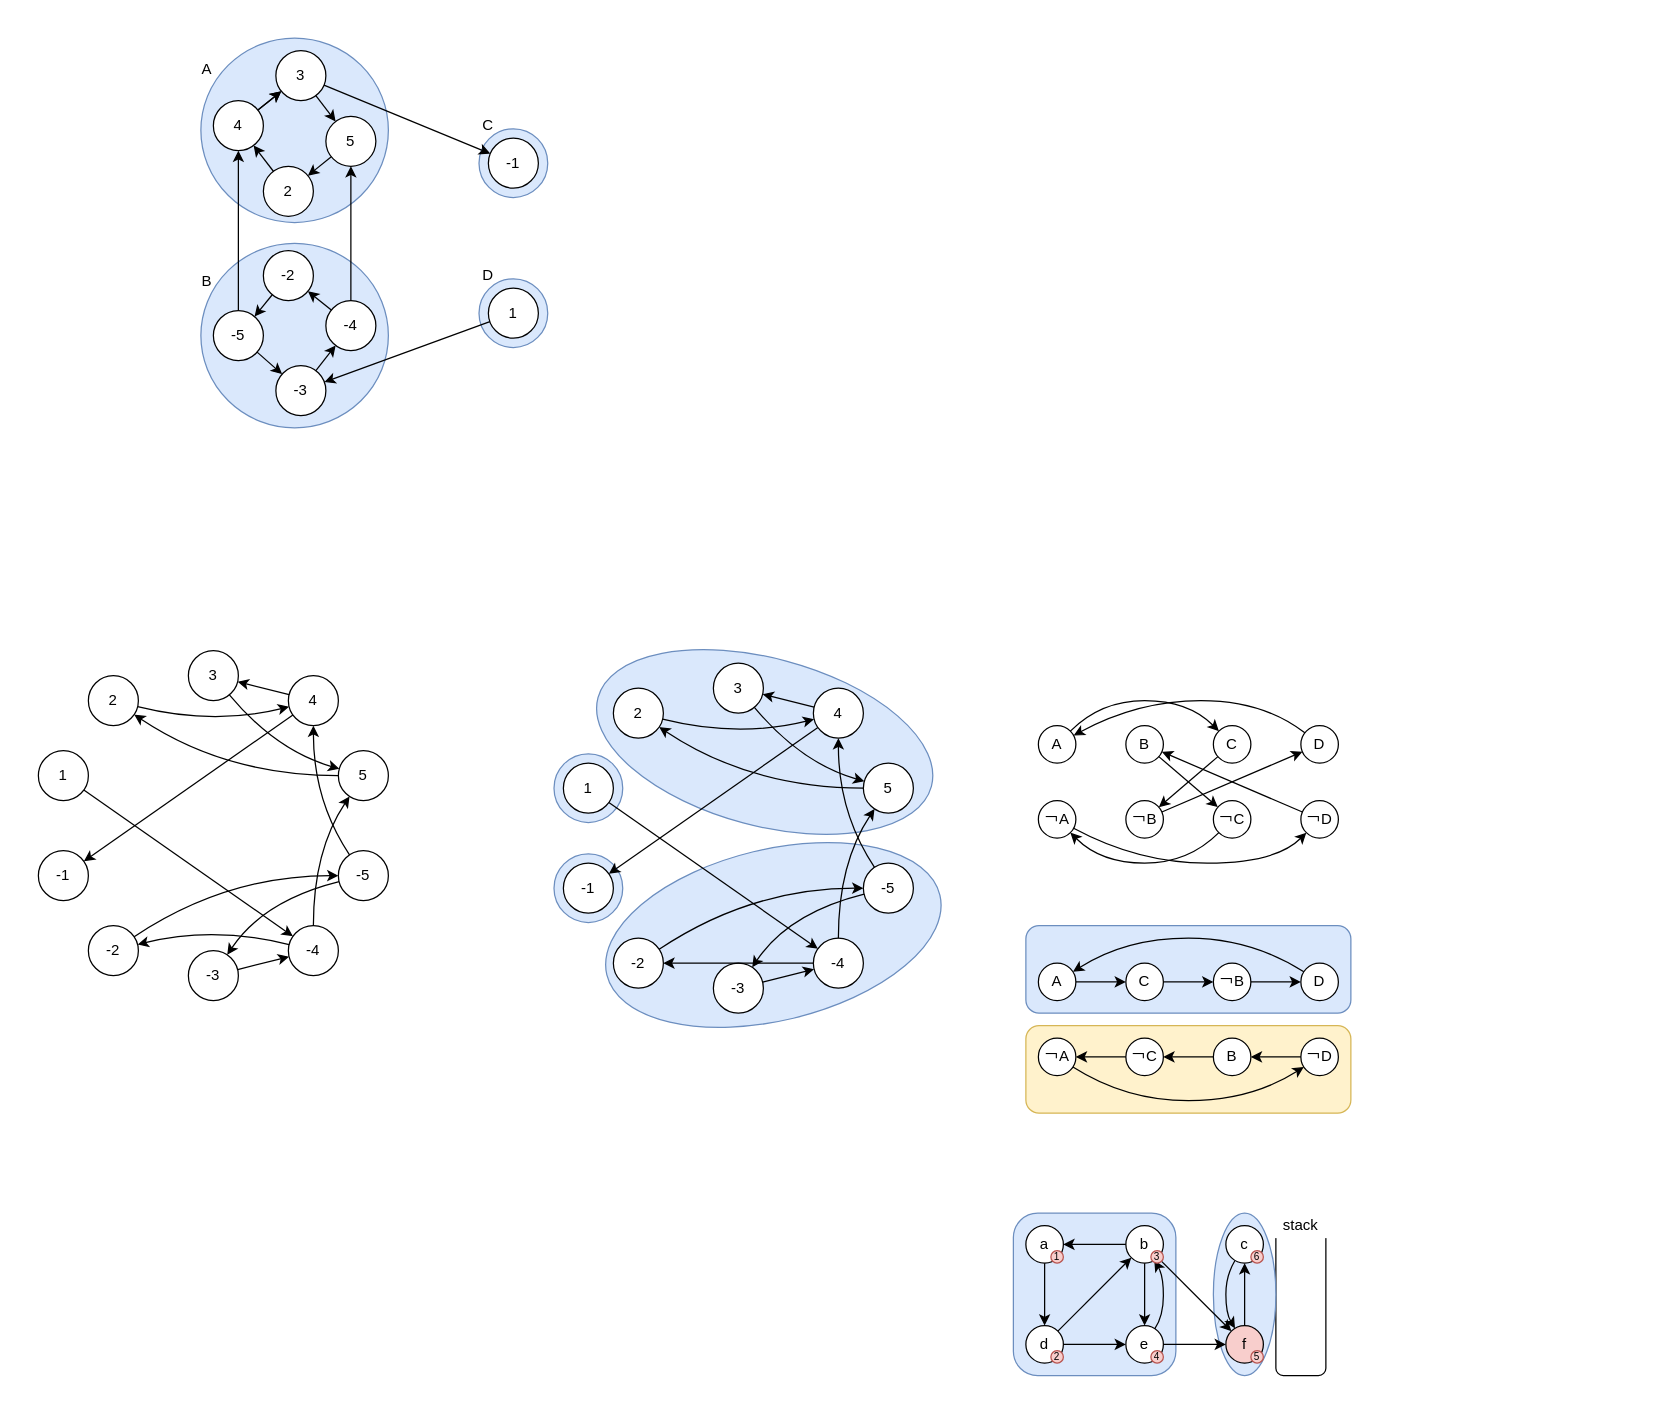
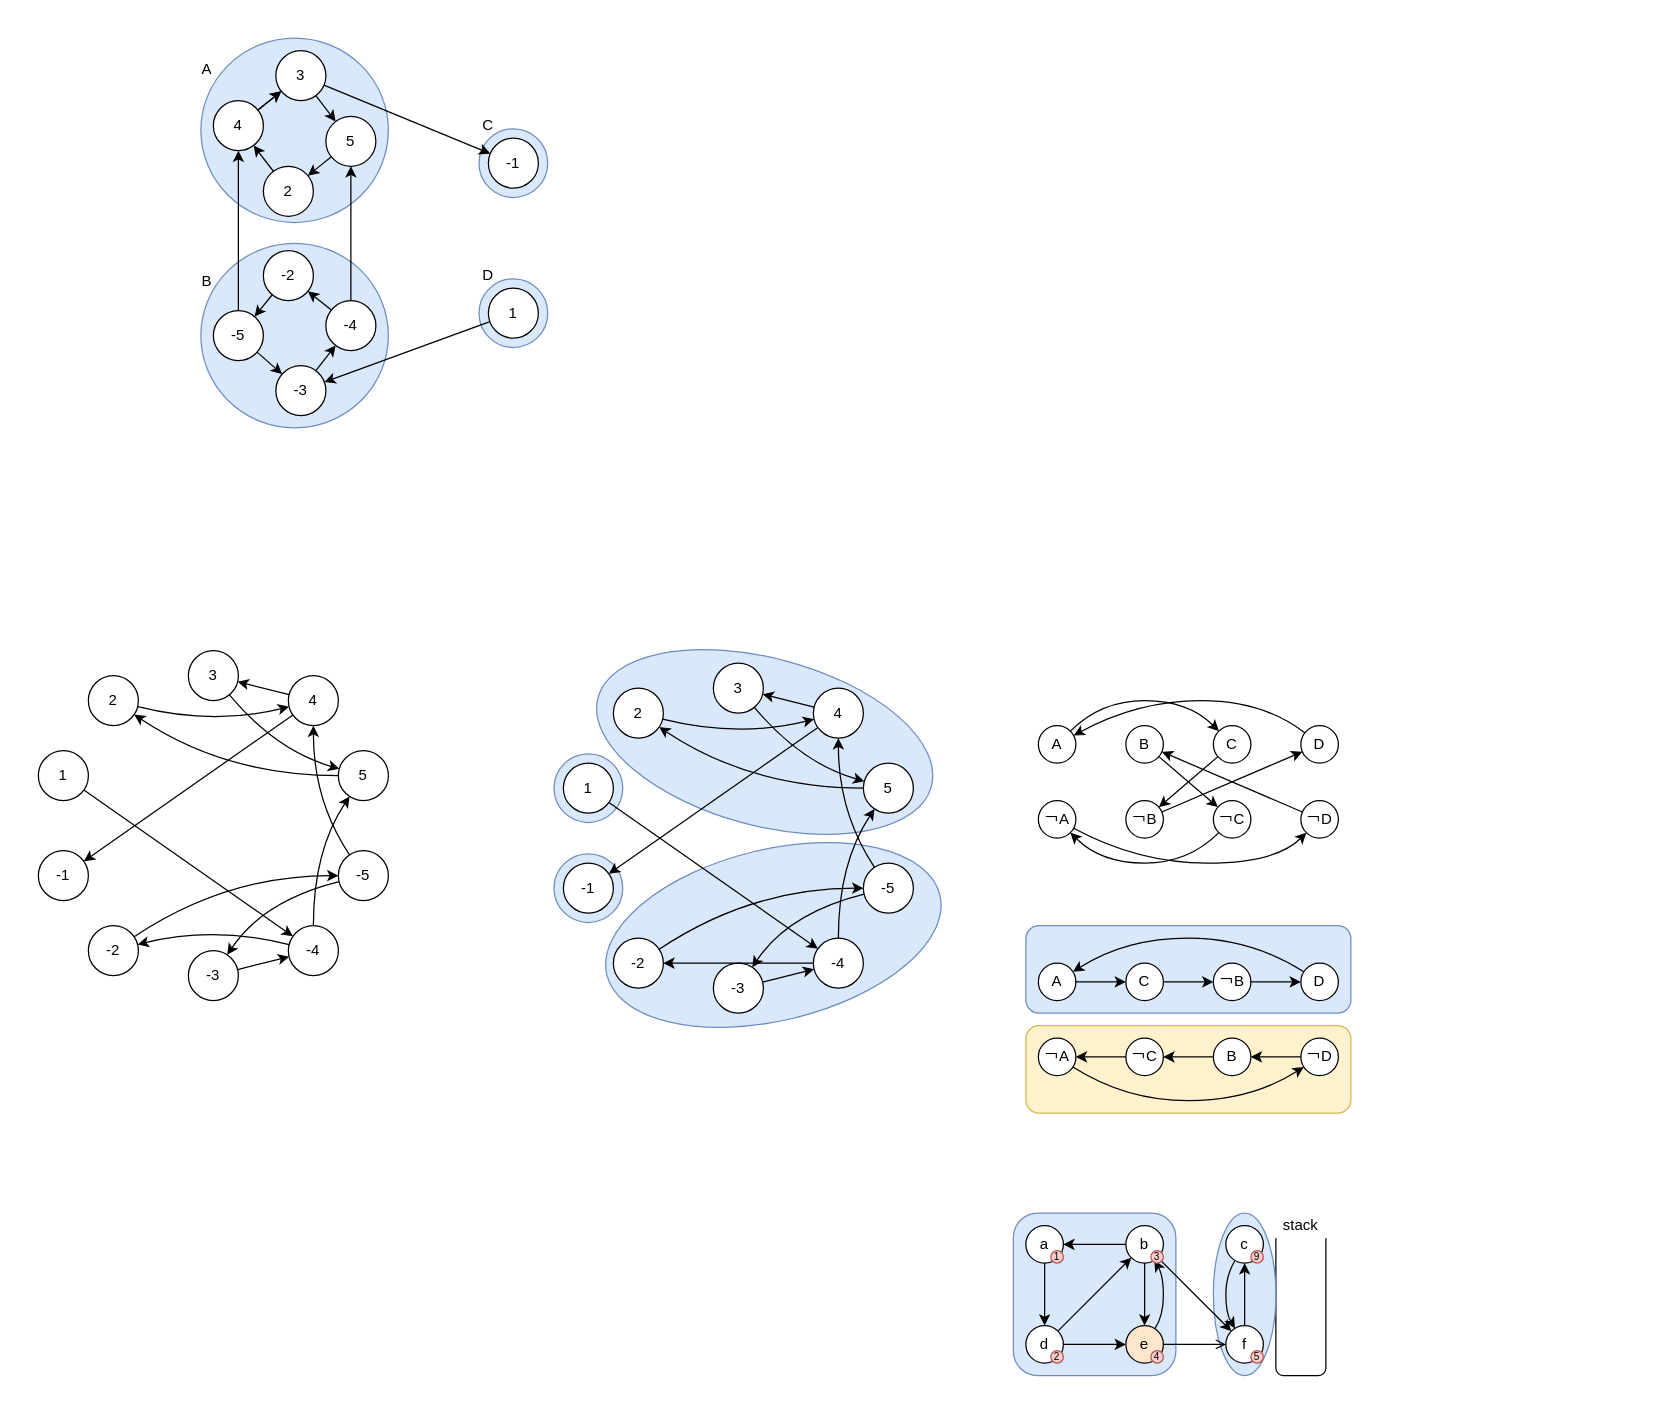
node "6": label "6" -> "9"
node "e": fillcolor #ffffff -> #ffe6cc
edge "e" -> "f": arrowhead classic -> open
node "f": fillcolor #f8cecc -> #ffffff
